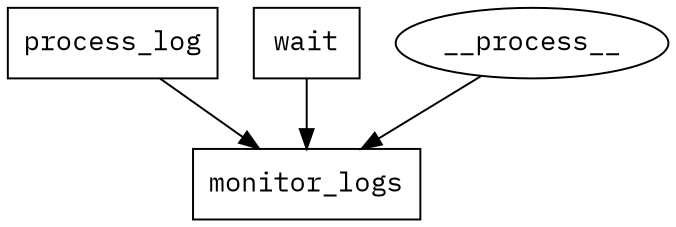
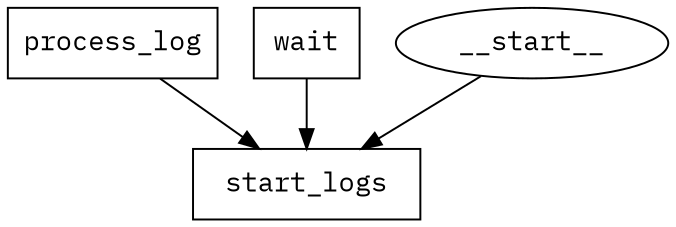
node "__process__": label "__process__" -> "__start__"
node "monitor_logs": label "monitor_logs" -> "start_logs"
